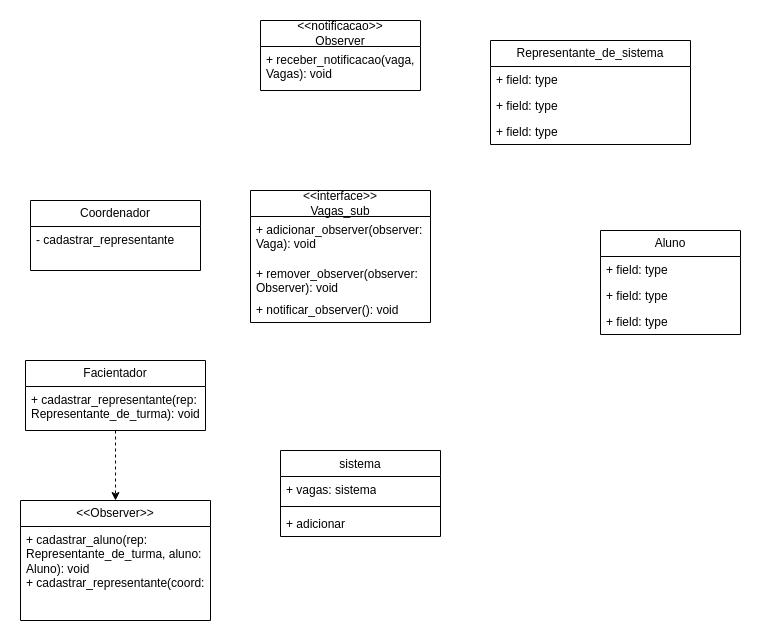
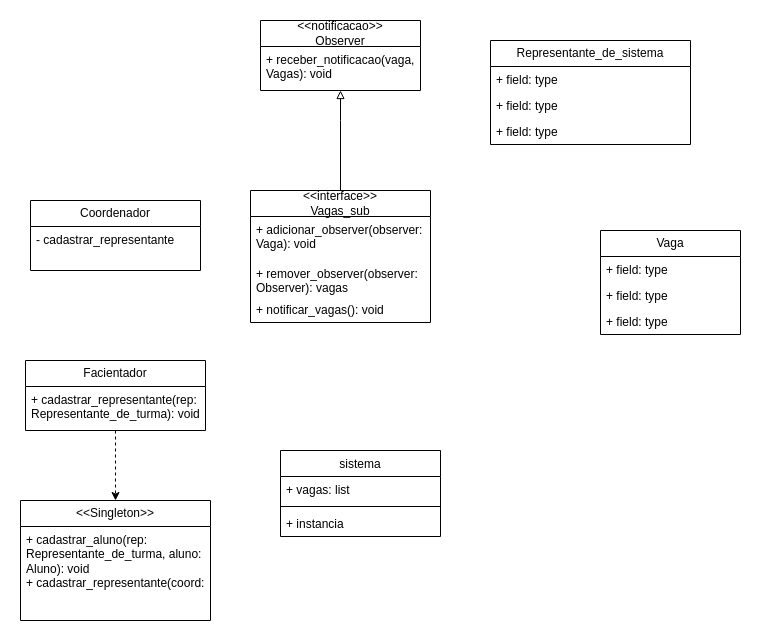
edge "<<interface>> Vagas_sub" -> "+ receber_notificacao(vaga, Vagas): void": added
node "Aluno": label "Aluno" -> "Vaga"
node "+ remover_observer(observer: Observer): void": label "+ remover_observer(observer: Observer): void" -> "+ remover_observer(observer: Observer): vagas"
node "+ notificar_observer(): void": label "+ notificar_observer(): void" -> "+ notificar_vagas(): void"
node "+ vagas: sistema": label "+ vagas: sistema" -> "+ vagas: list"
node "<<Observer>>": label "<<Observer>>" -> "<<Singleton>>"
node "+ adicionar": label "+ adicionar" -> "+ instancia"
